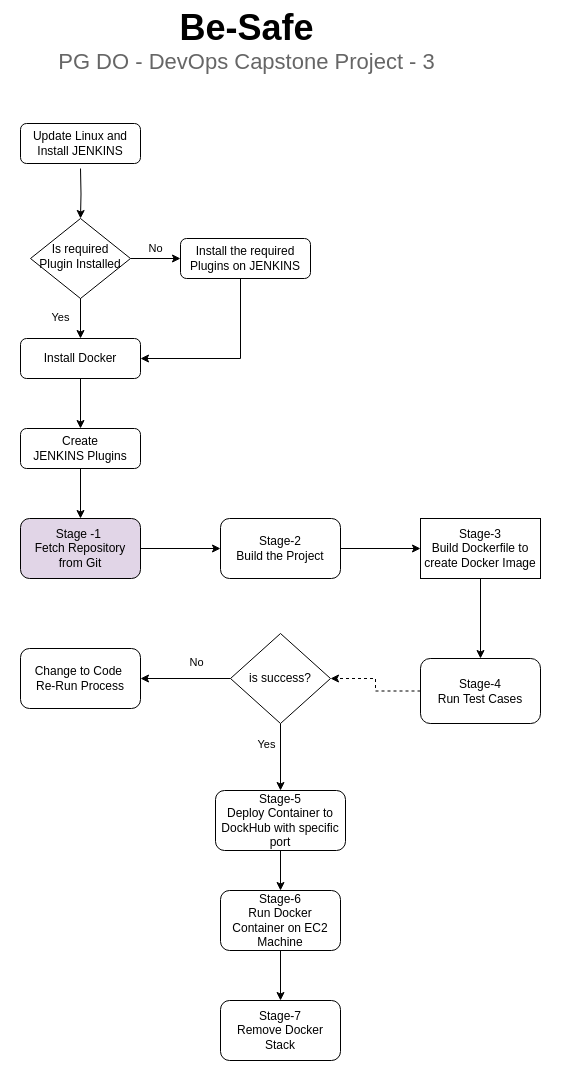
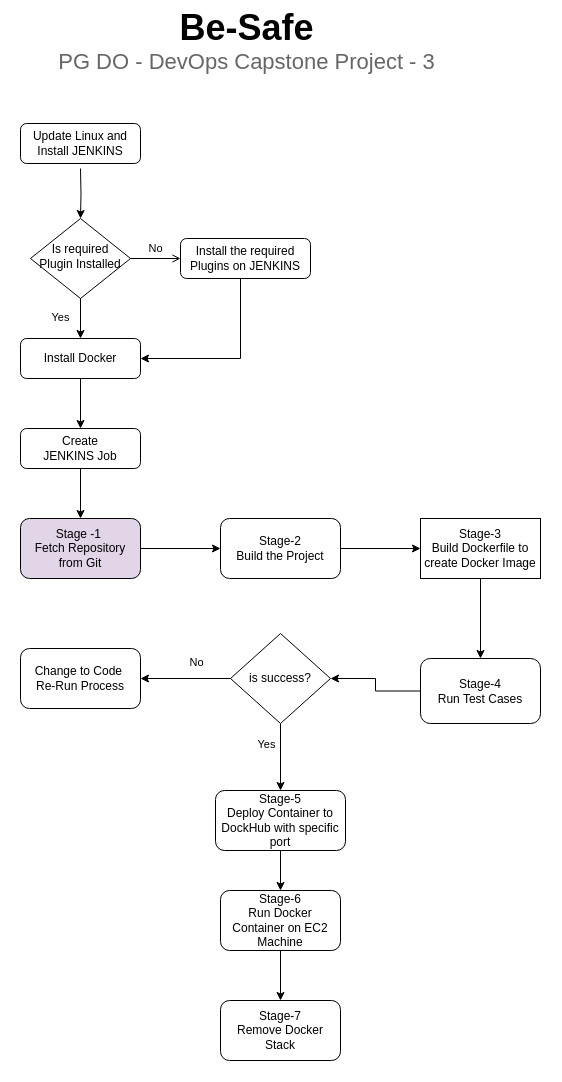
edge "Is required Plugin Installed" -> "Install the required Plugins on JENKINS": arrowhead classic -> open
node "Create JENKINS Plugins": label "Create JENKINS Plugins" -> "Create JENKINS Job"
edge "Stage-4 Run Test Cases" -> "is success?": style dashed -> solid
